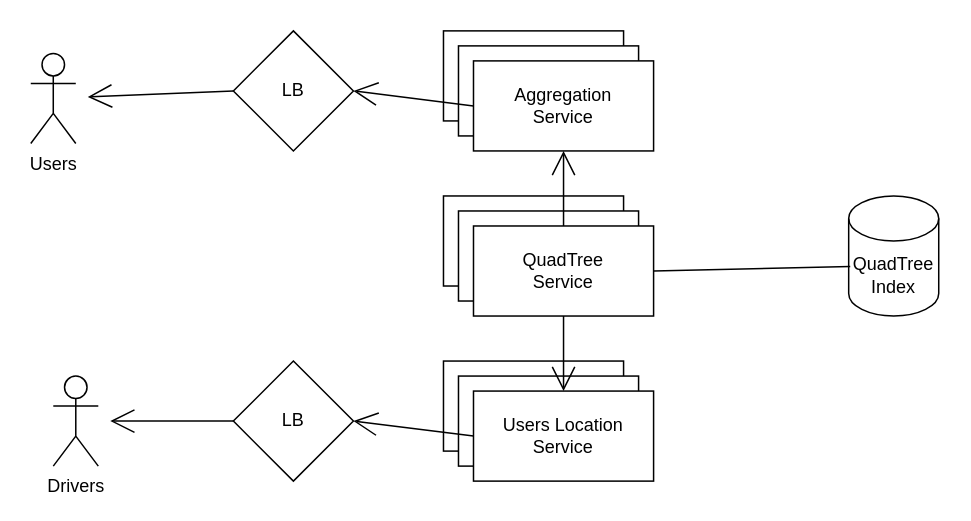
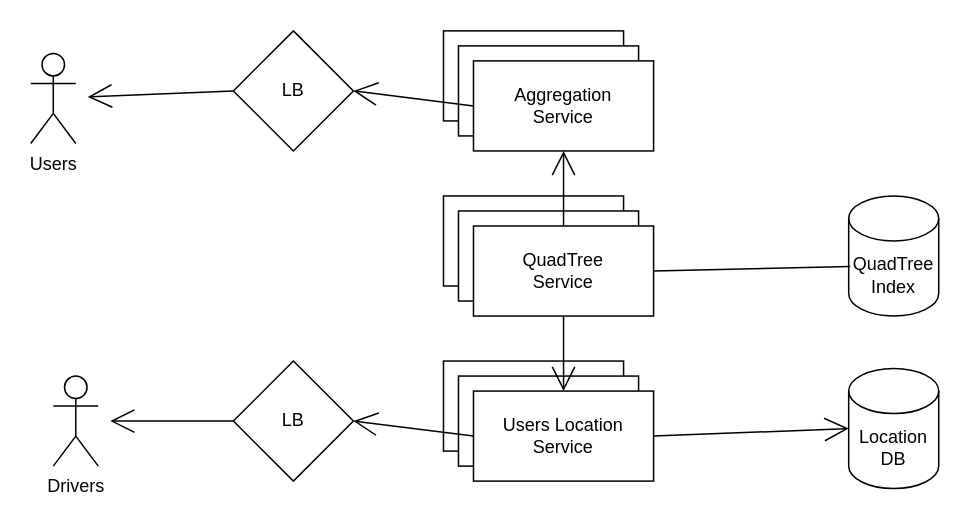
node "Location DB": added
edge "Users Location Service" -> "Location DB": added
